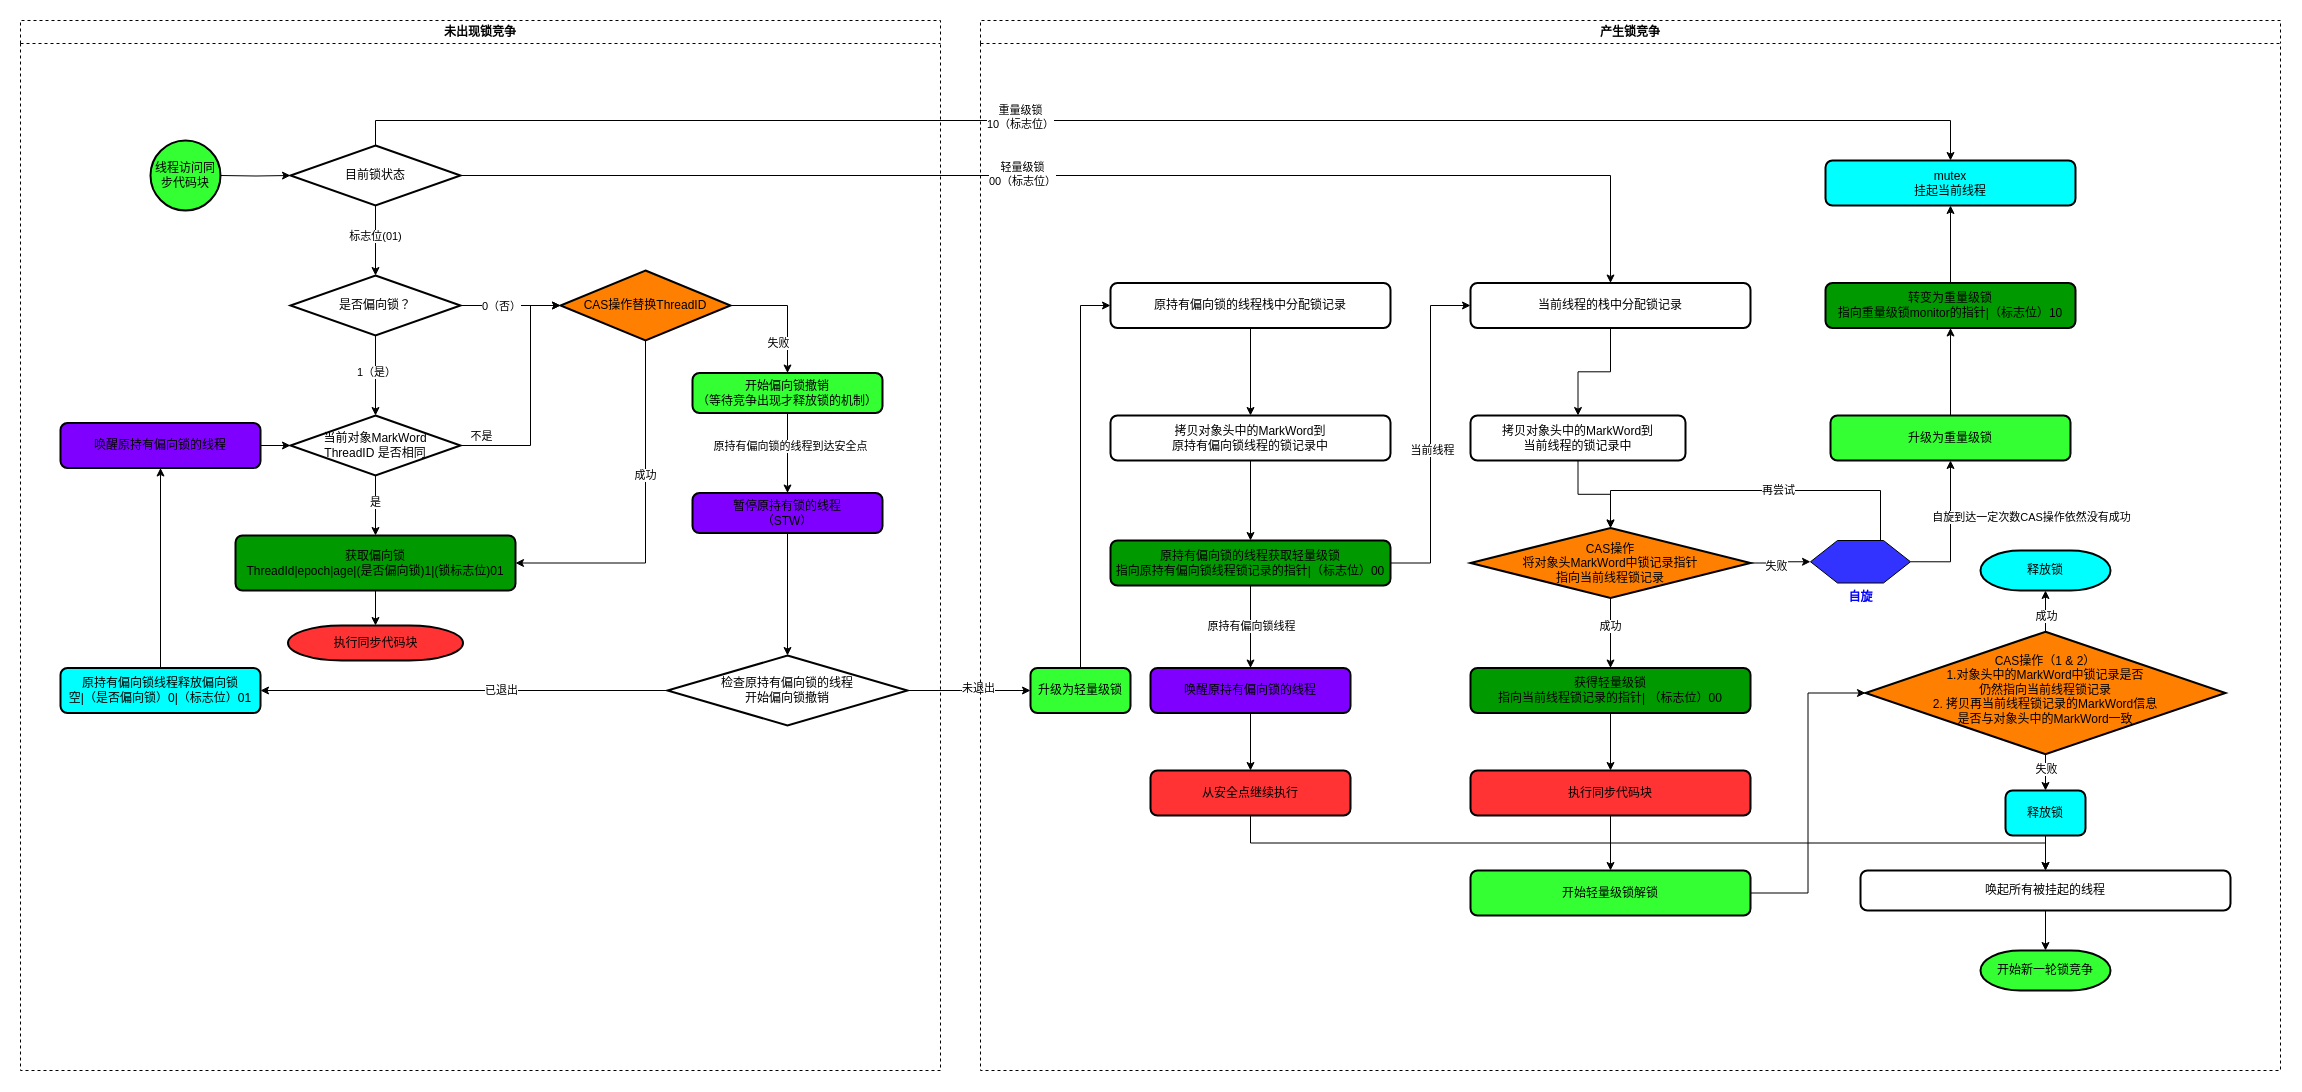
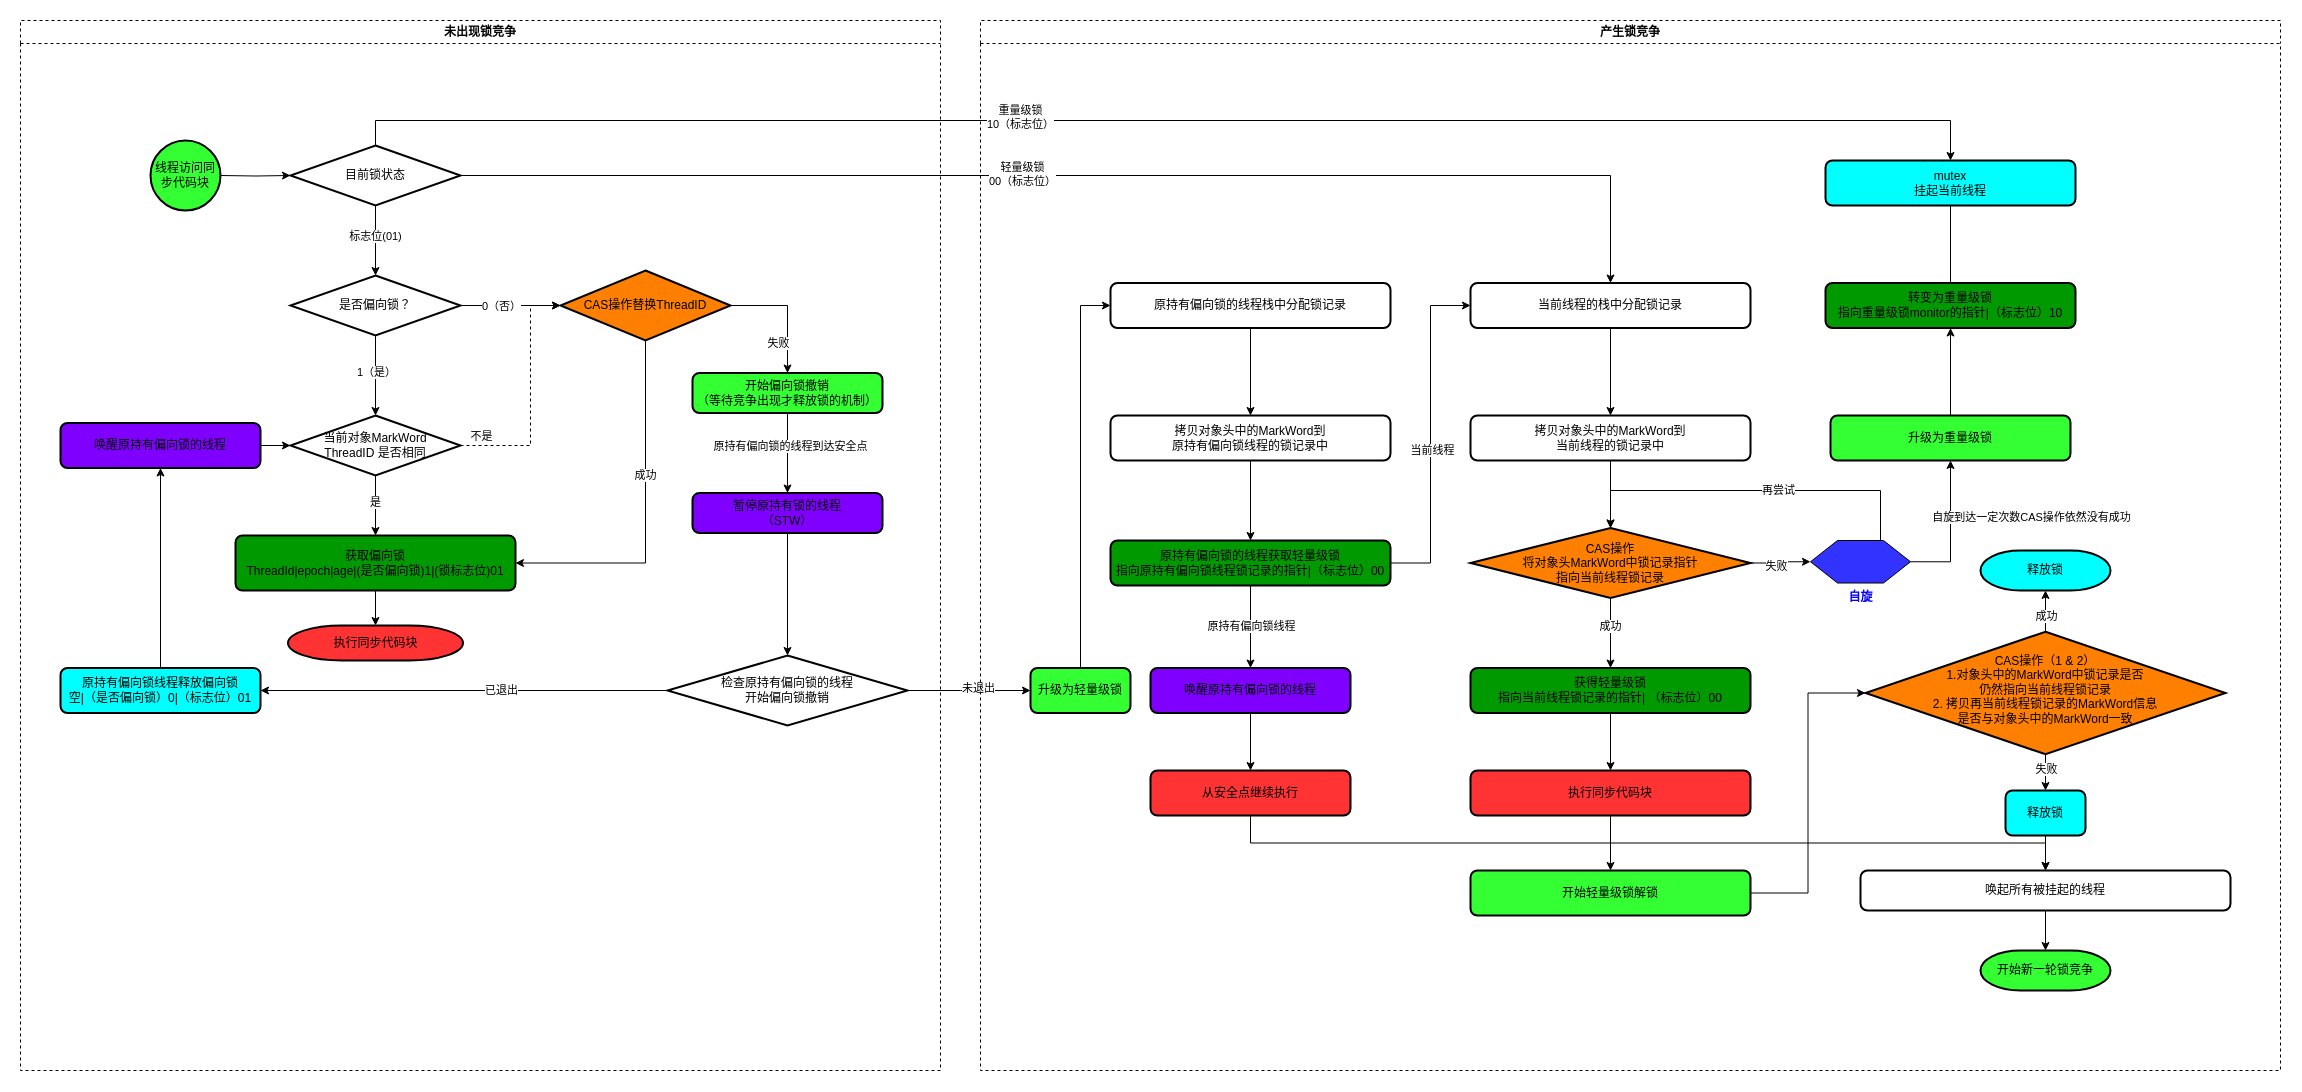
edge "转变为重量级锁 指向重量级锁monitor的指针|（标志位）10" -> "mutex 挂起当前线程": arrowhead classic -> none
edge "当前对象MarkWord ThreadID 是否相同" -> "CAS操作替换ThreadID": style solid -> dashed
node "拷贝对象头中的MarkWord到 当前线程的锁记录中": size 215x45 -> 280x45
